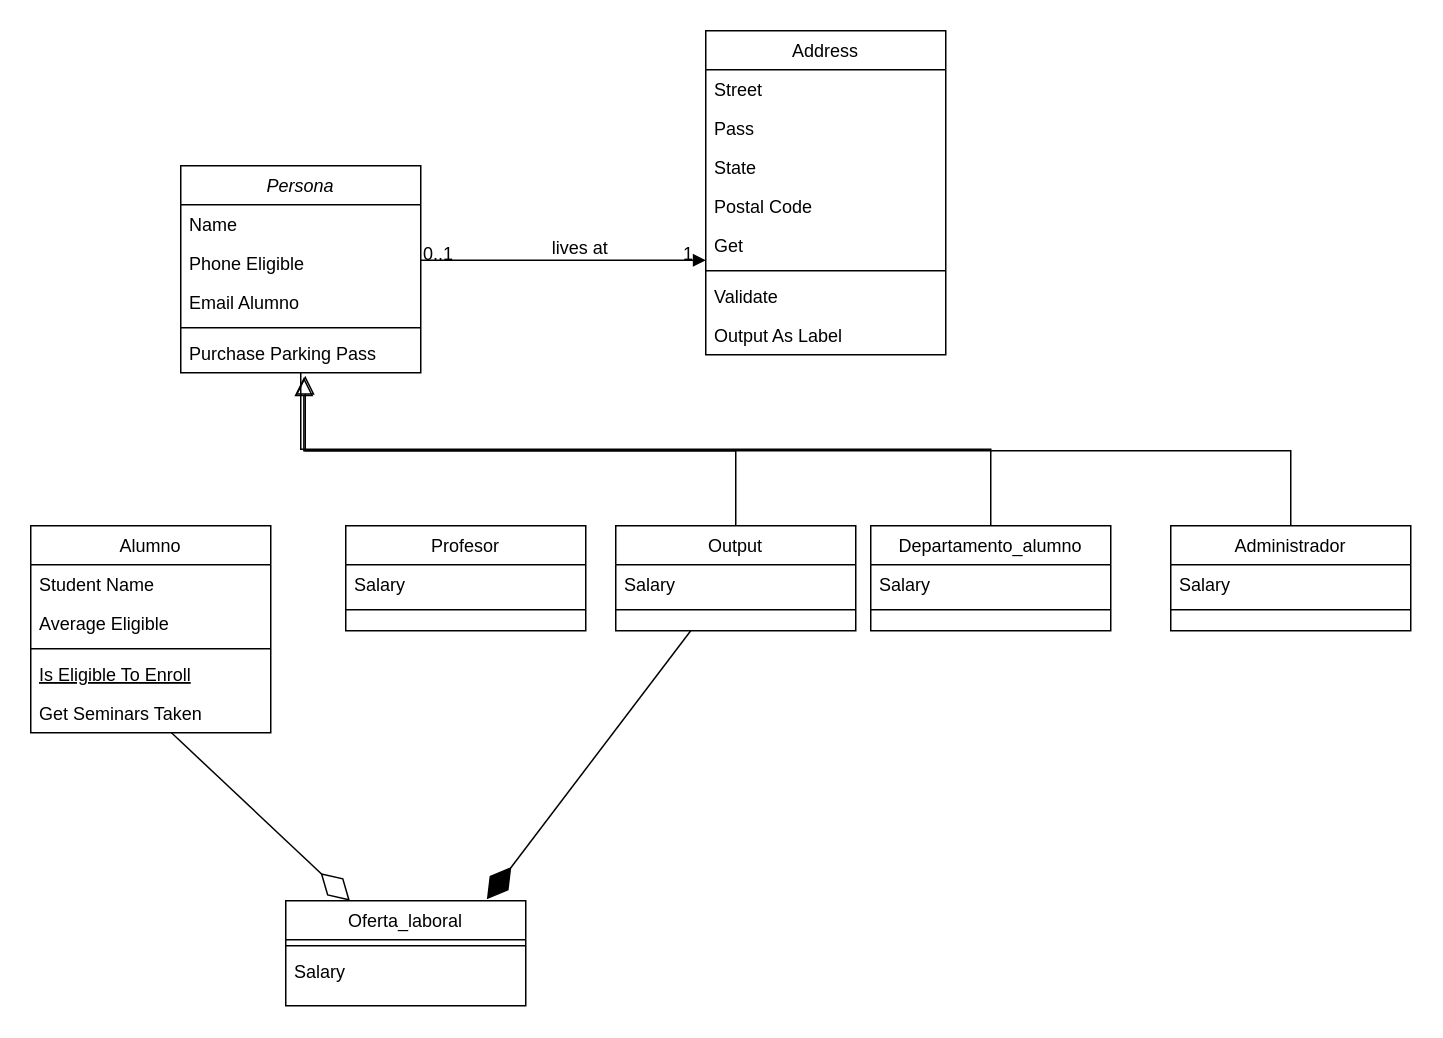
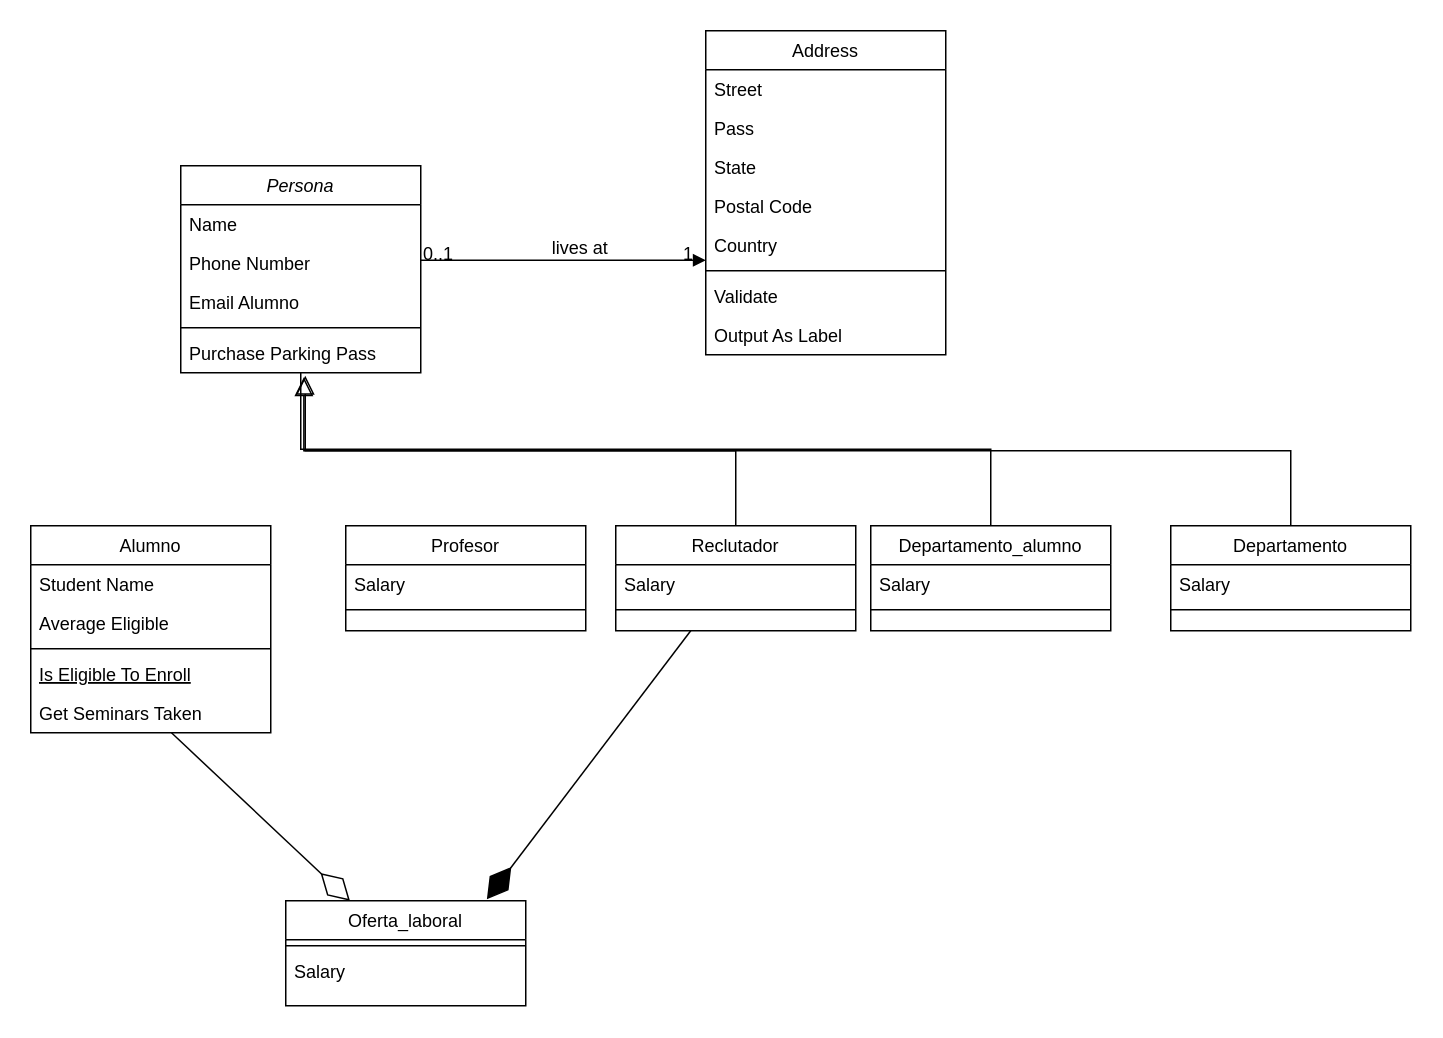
node "Get": label "Get" -> "Country"
node "Phone Eligible": label "Phone Eligible" -> "Phone Number"
node "Output": label "Output" -> "Reclutador"
node "Administrador": label "Administrador" -> "Departamento"
